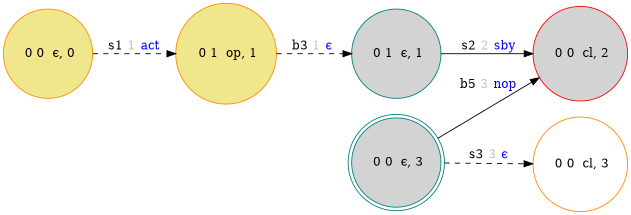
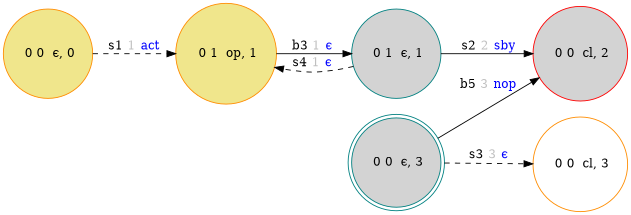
edge "0 1  op, 1" -> "0 1  ϵ, 1": style dashed -> solid
edge "0 1  ϵ, 1" -> "0 1  op, 1": added, label "s4 1 ϵ"
